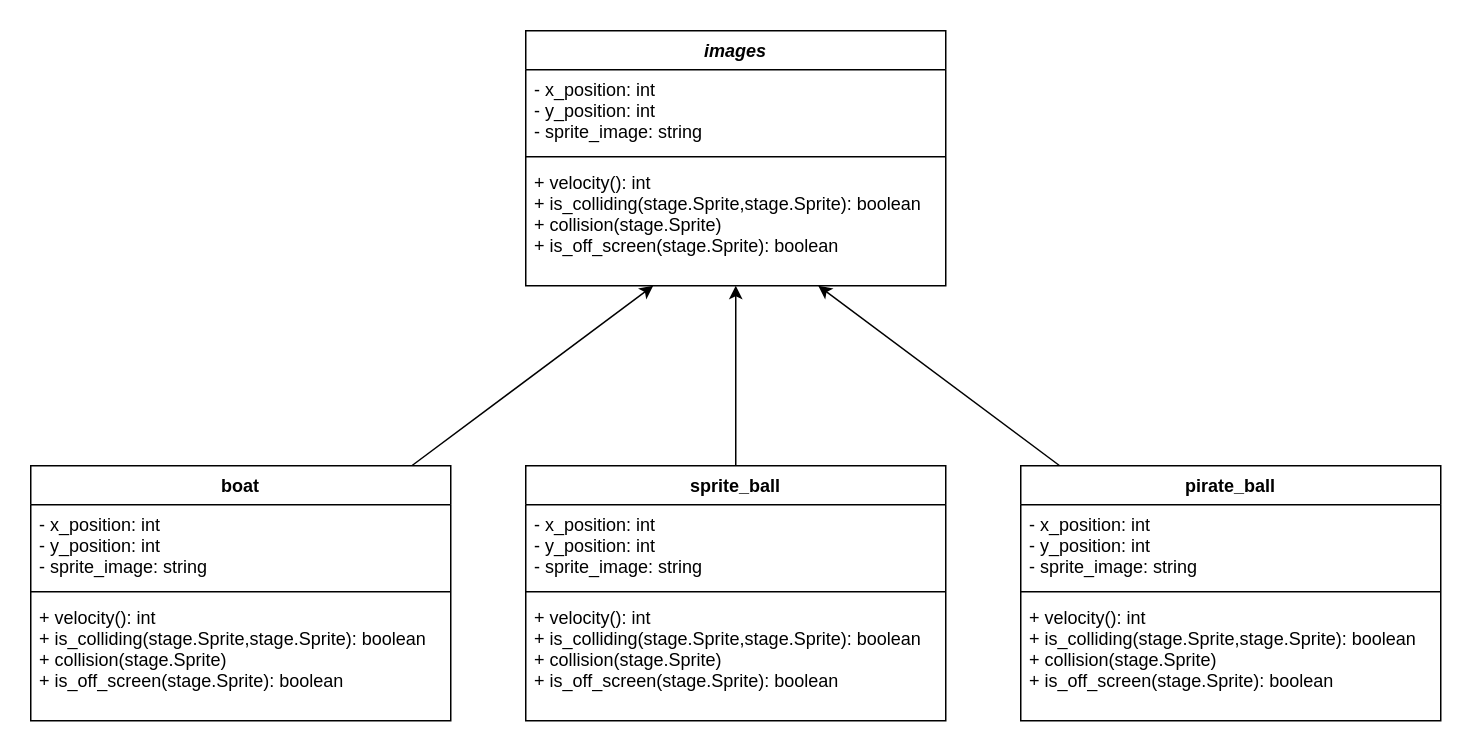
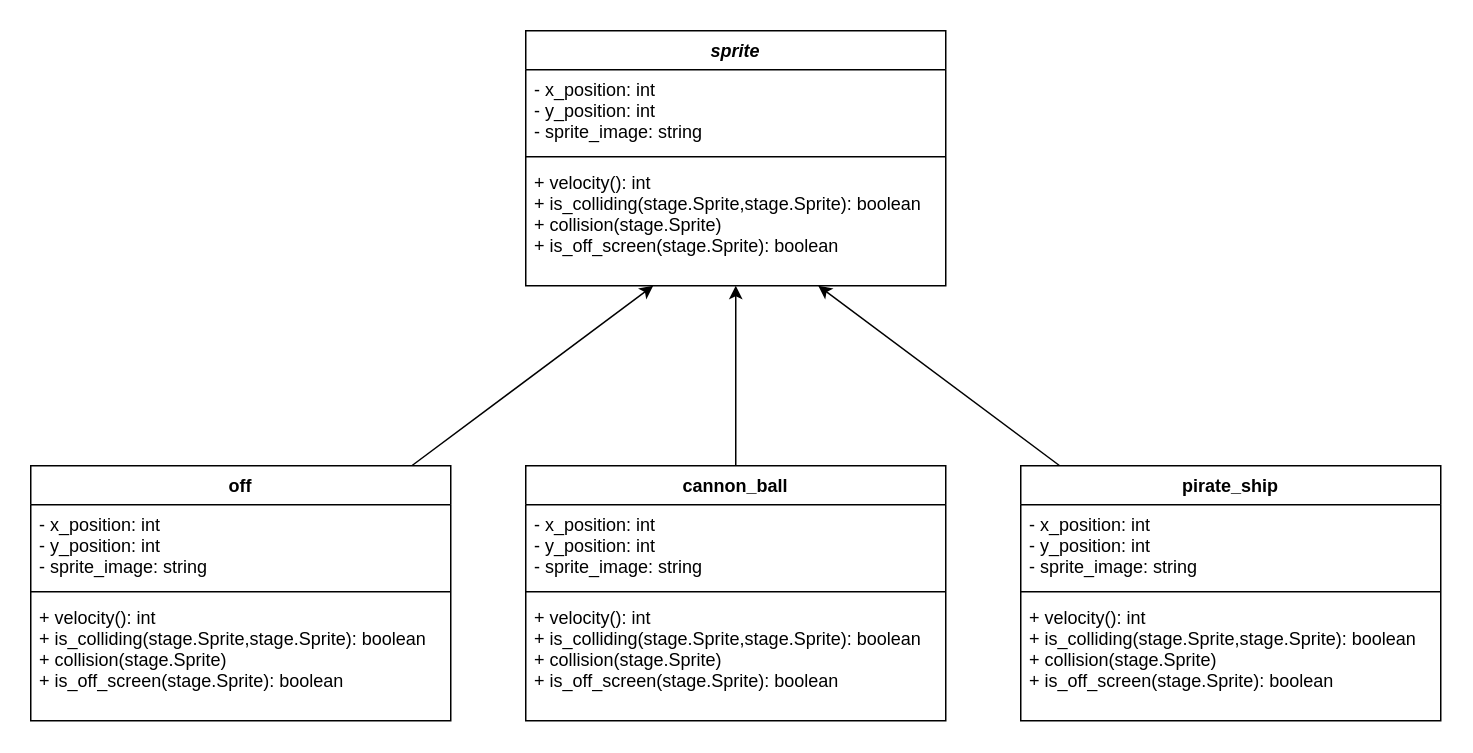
node "images": label "images" -> "sprite"
node "boat": label "boat" -> "off"
node "sprite_ball": label "sprite_ball" -> "cannon_ball"
node "pirate_ball": label "pirate_ball" -> "pirate_ship"
